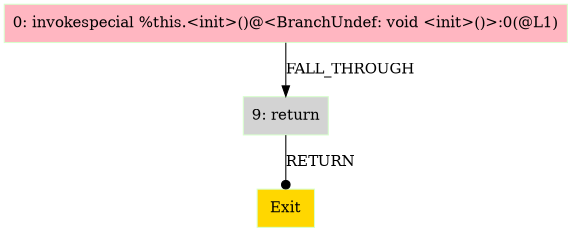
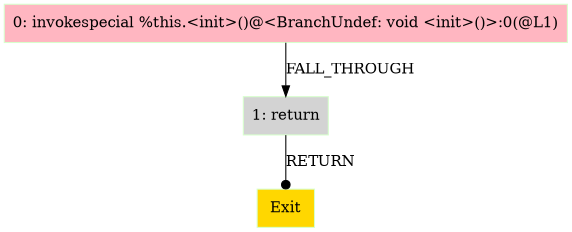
node "9: return": label "9: return" -> "1: return"
